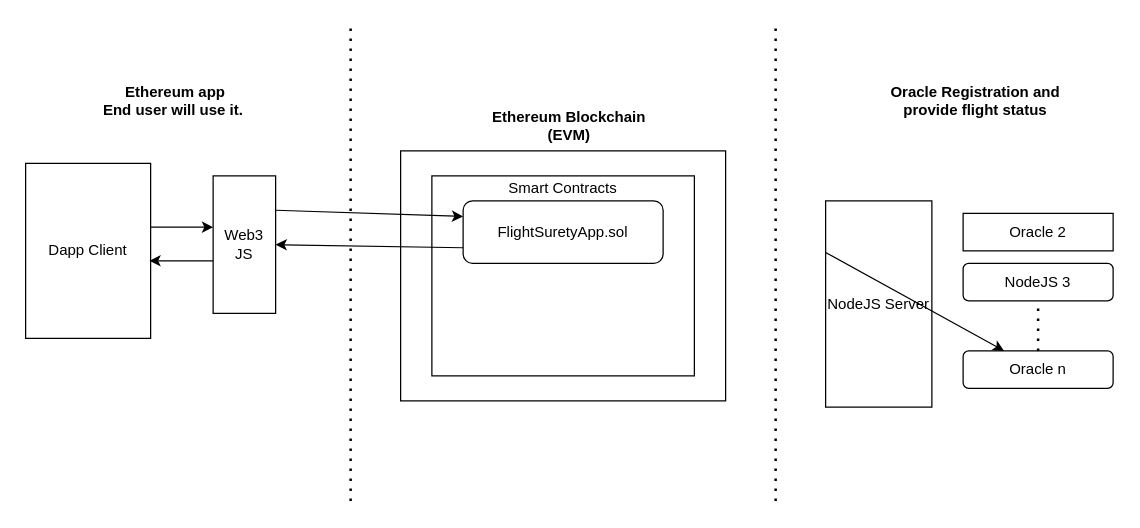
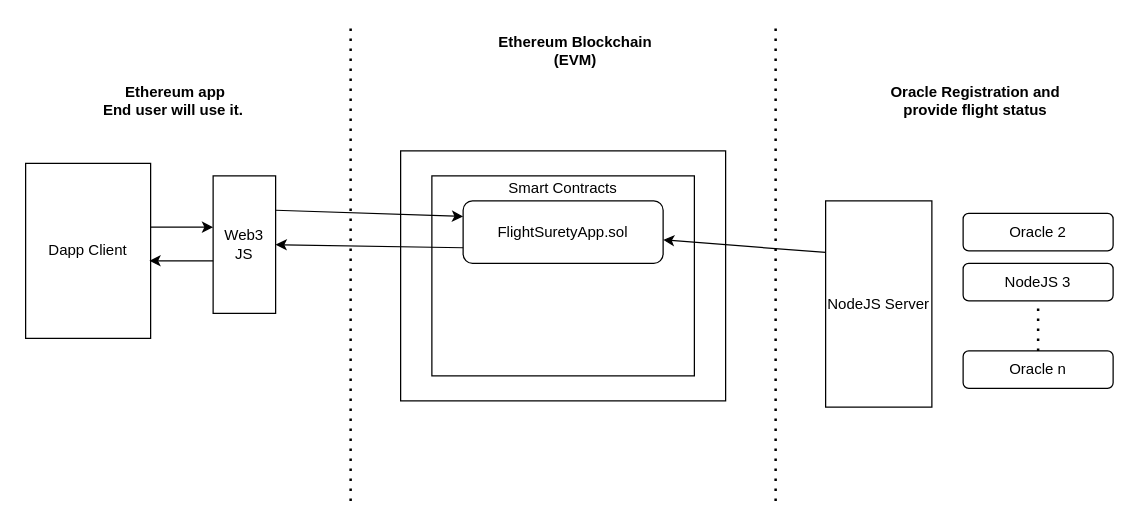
node "Ethereum Blockchain (EVM)": moved (569, 126) -> (576, 51)
node "Oracle 2": shape rectangle -> rounded rectangle
edge "NodeJS Server" -> "Oracle n": now "NodeJS Server" -> "FlightSuretyApp.sol"
